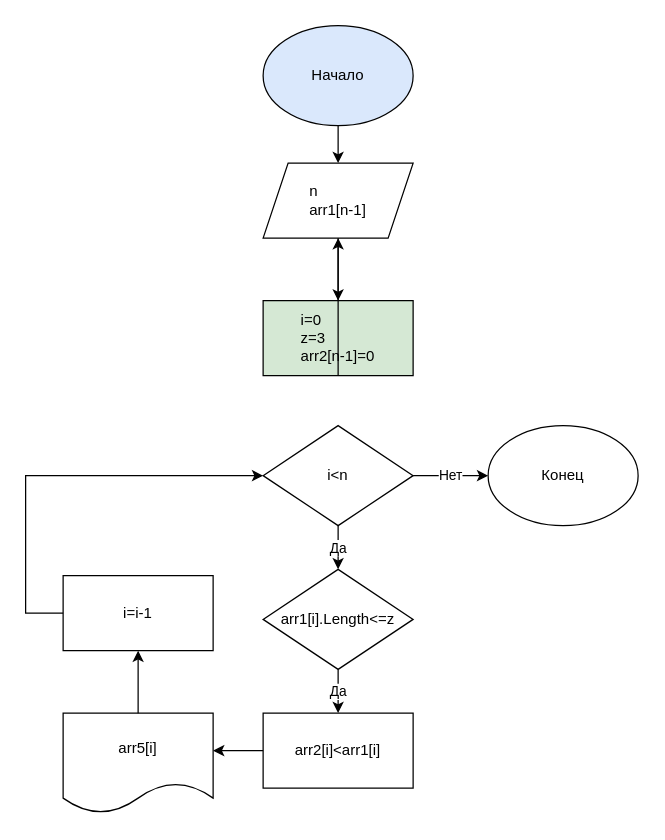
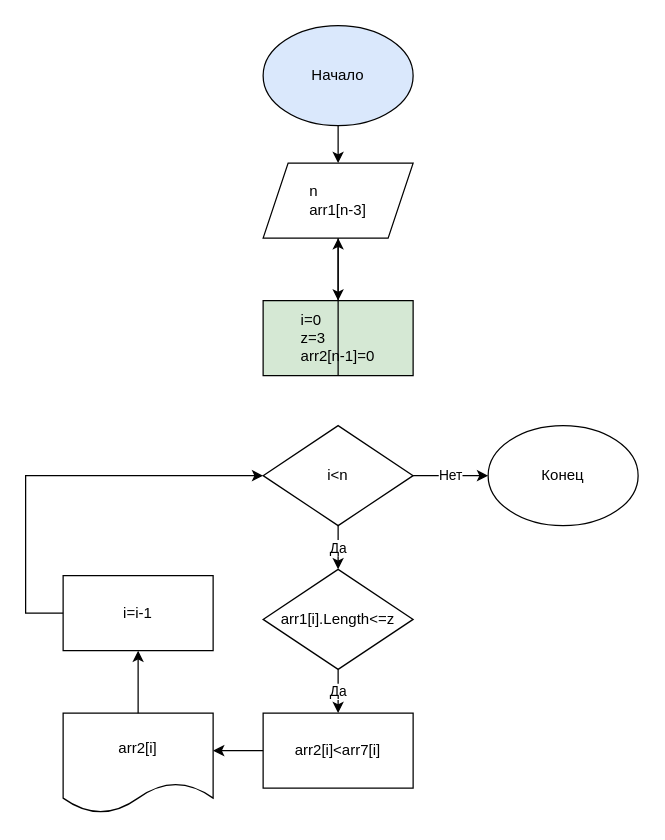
node "n arr1[n-1]": label "n arr1[n-1]" -> "n arr1[n-3]"
node "arr5[i]": label "arr5[i]" -> "arr2[i]"
node "arr2[i]<arr1[i]": label "arr2[i]<arr1[i]" -> "arr2[i]<arr7[i]"
